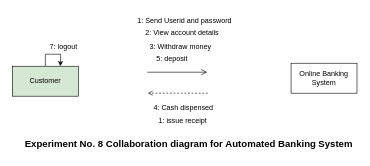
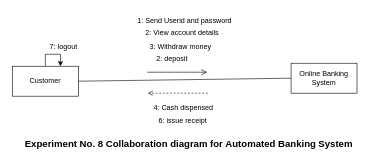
node "5: deposit": label "5: deposit" -> "2: deposit"
edge "Online Banking System" -- "Customer": added
node "Customer": fillcolor #d5e8d4 -> #ffffff
node "1: issue receipt": label "1: issue receipt" -> "6: issue receipt"
